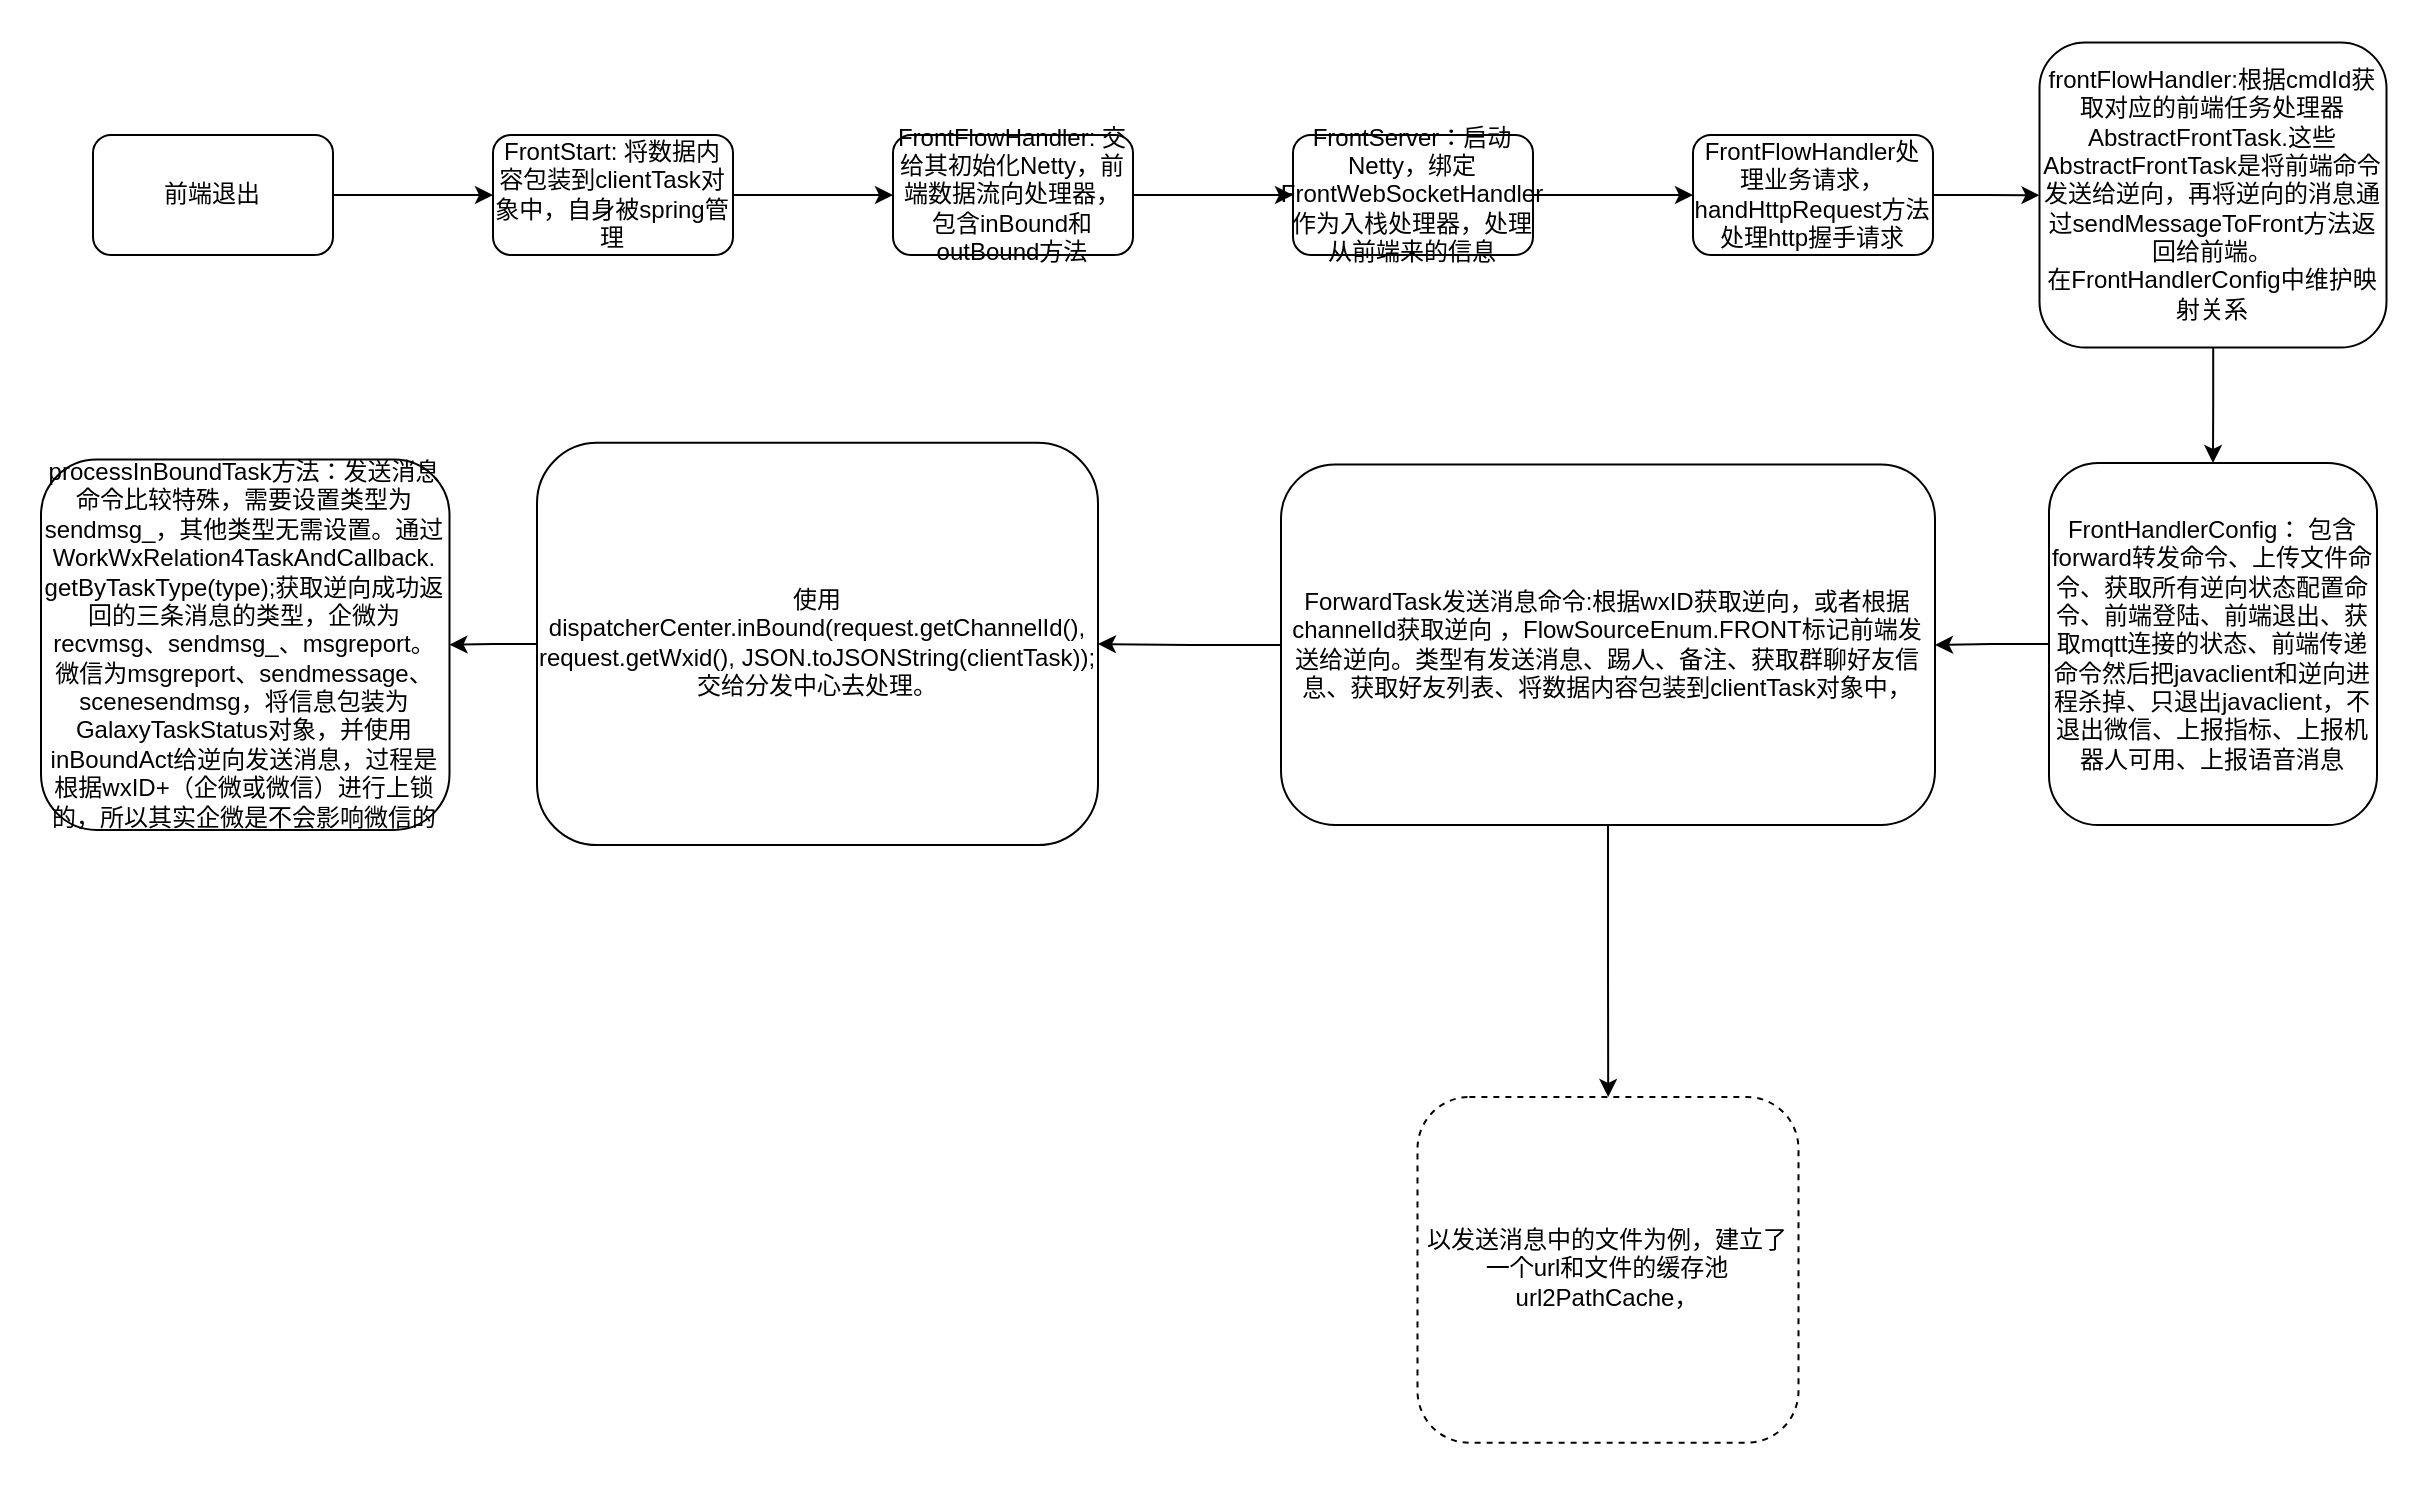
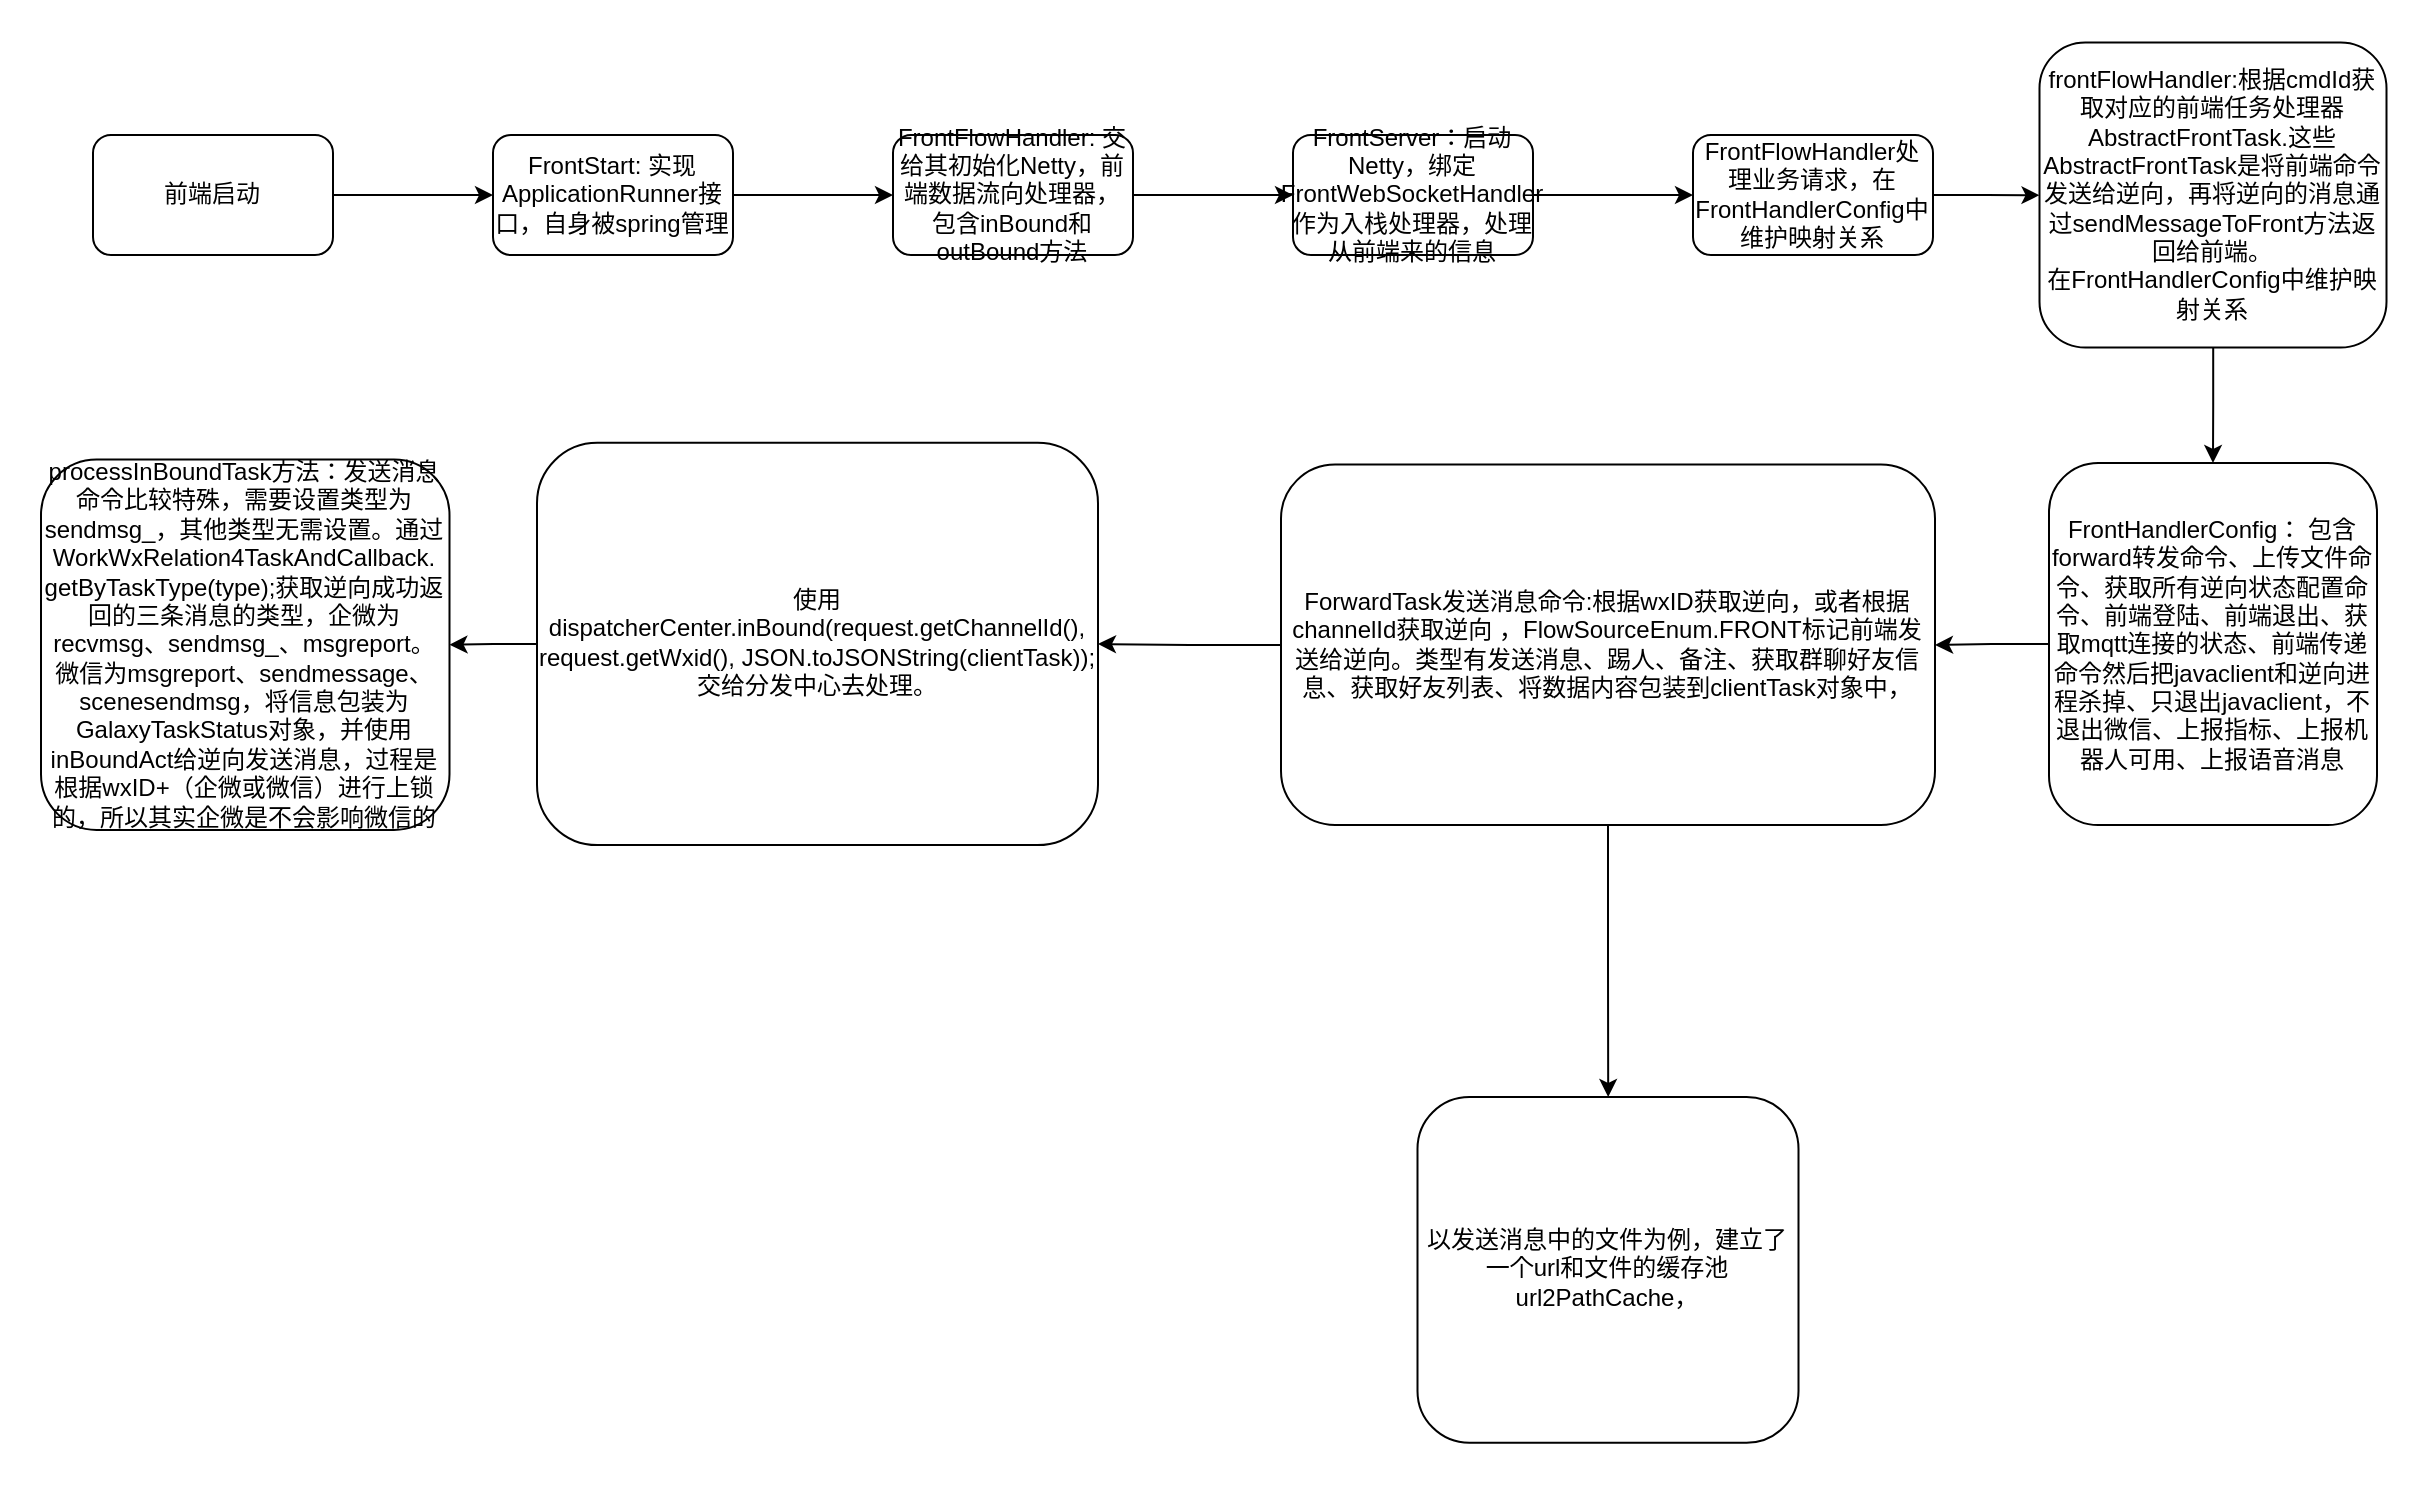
node "前端退出": label "前端退出" -> "前端启动"
node "FrontStart: 将数据内容包装到clientTask对象中，自身被spring管理": label "FrontStart: 将数据内容包装到clientTask对象中，自身被spring管理" -> "FrontStart: 实现ApplicationRunner接口，自身被spring管理"
node "FrontFlowHandler处理业务请求，handHttpRequest方法处理http握手请求": label "FrontFlowHandler处理业务请求，handHttpRequest方法处理http握手请求" -> "FrontFlowHandler处理业务请求，在FrontHandlerConfig中维护映射关系"
node "以发送消息中的文件为例，建立了一个url和文件的缓存池url2PathCache，": style dashed -> solid
